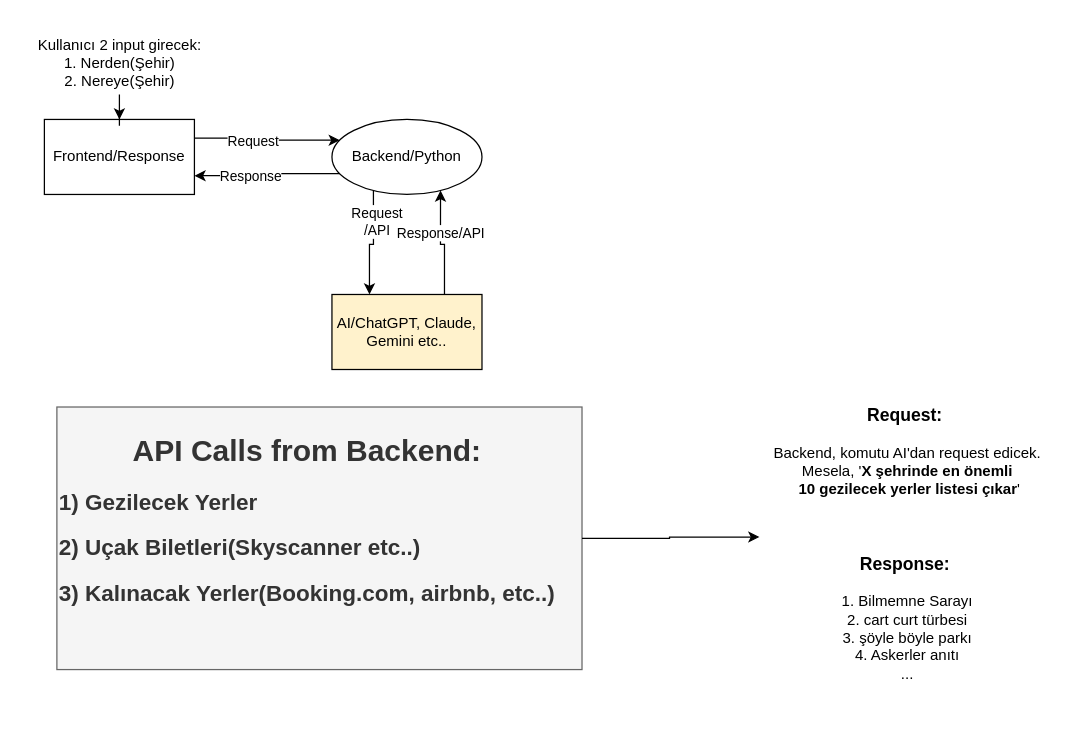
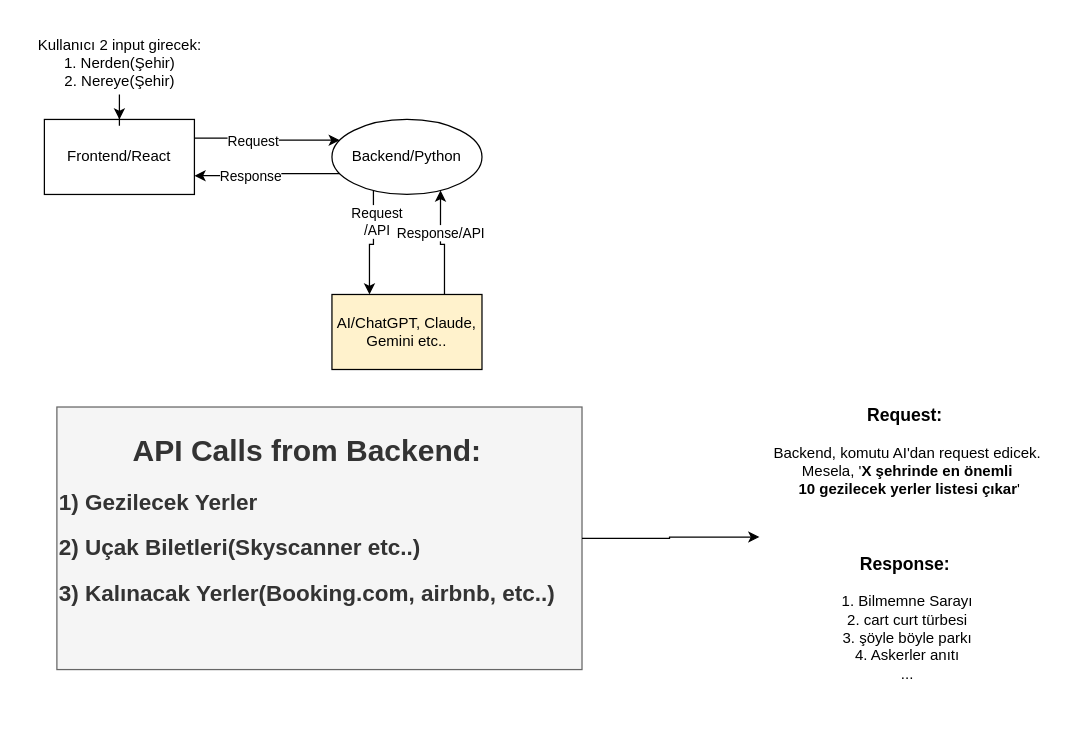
node "Frontend/Response": label "Frontend/Response" -> "Frontend/React"
